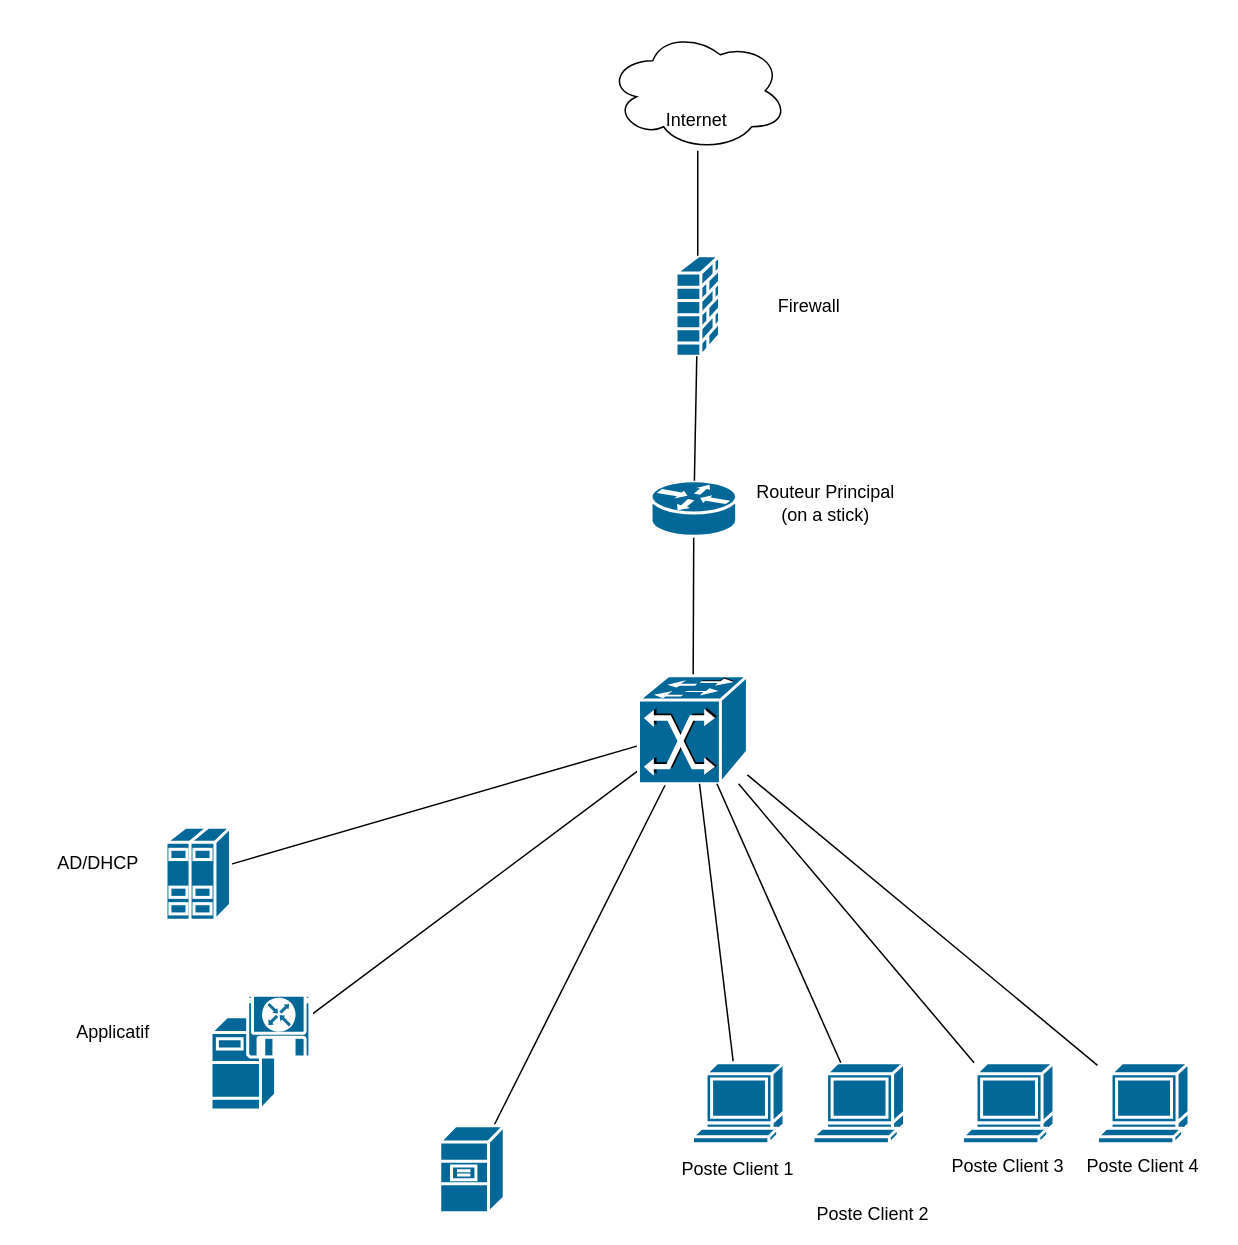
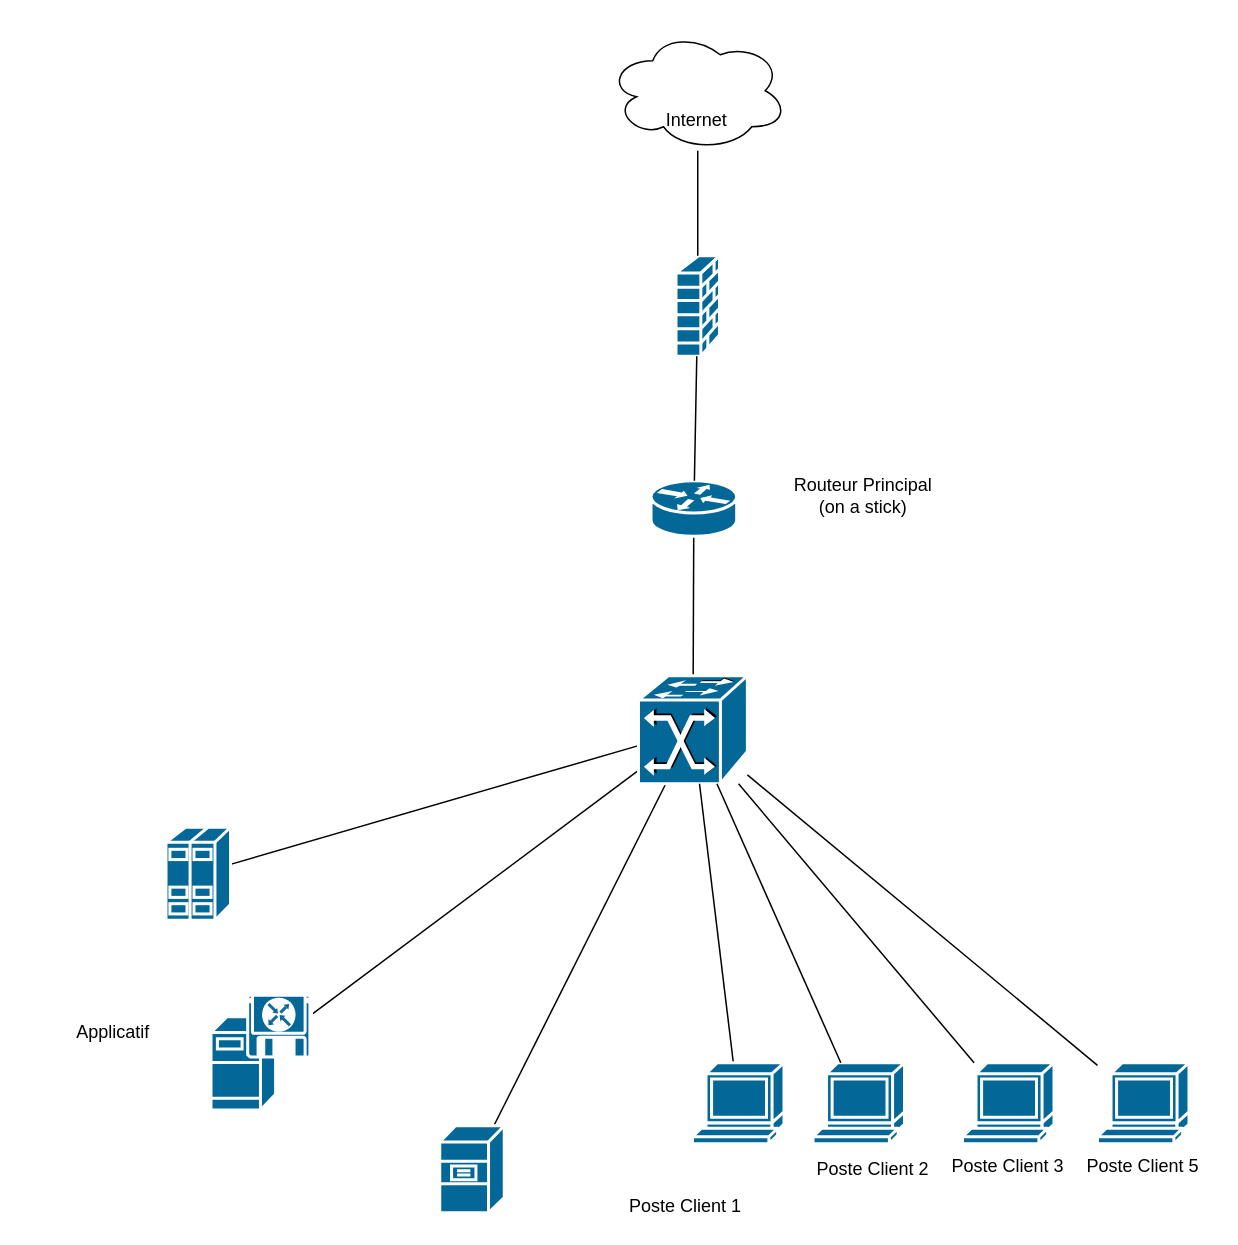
node "Firewall": removed
node "Routeur Principal (on a stick)": moved (825, 503) -> (863, 496)
node "AD/DHCP": removed
node "Poste Client 4": label "Poste Client 4" -> "Poste Client 5"
node "Poste Client 1": moved (738, 1169) -> (686, 1207)
node "Poste Client 2": moved (873, 1214) -> (873, 1169)
